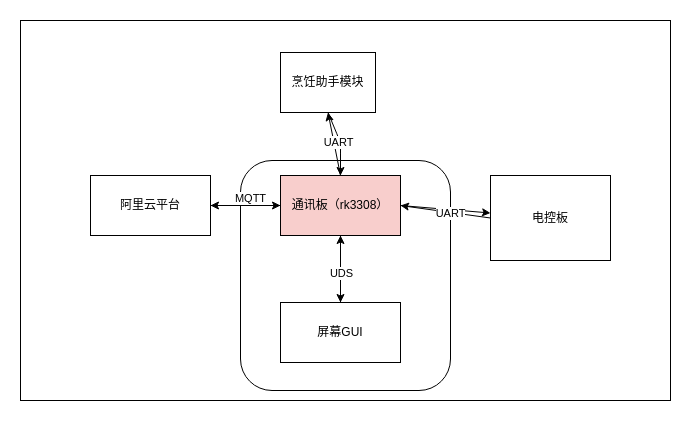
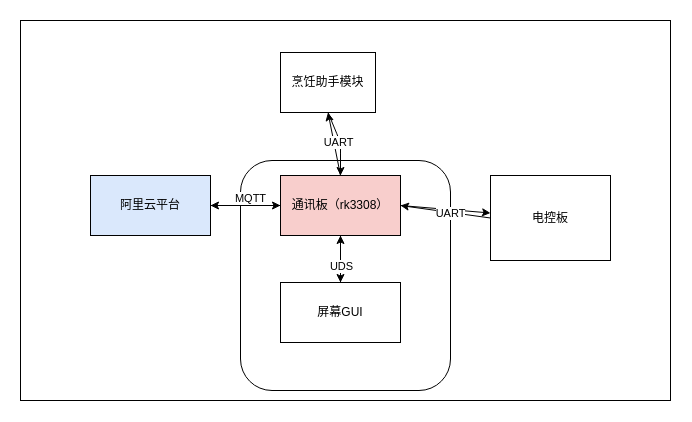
node "阿里云平台": fillcolor #ffffff -> #dae8fc
node "屏幕GUI": moved (341, 333) -> (341, 313)
